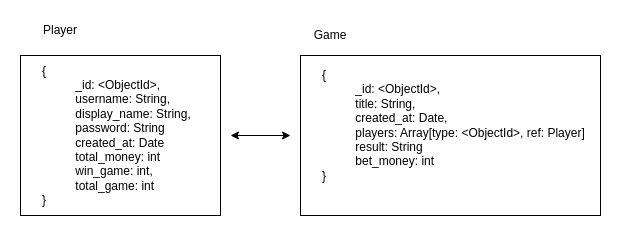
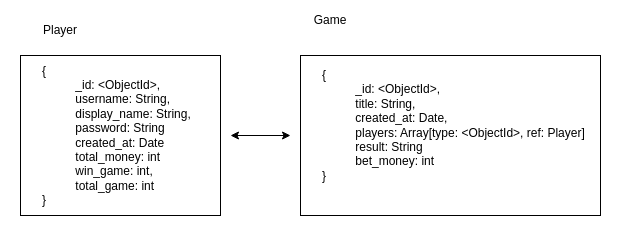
node "Game": moved (331, 36) -> (331, 21)
